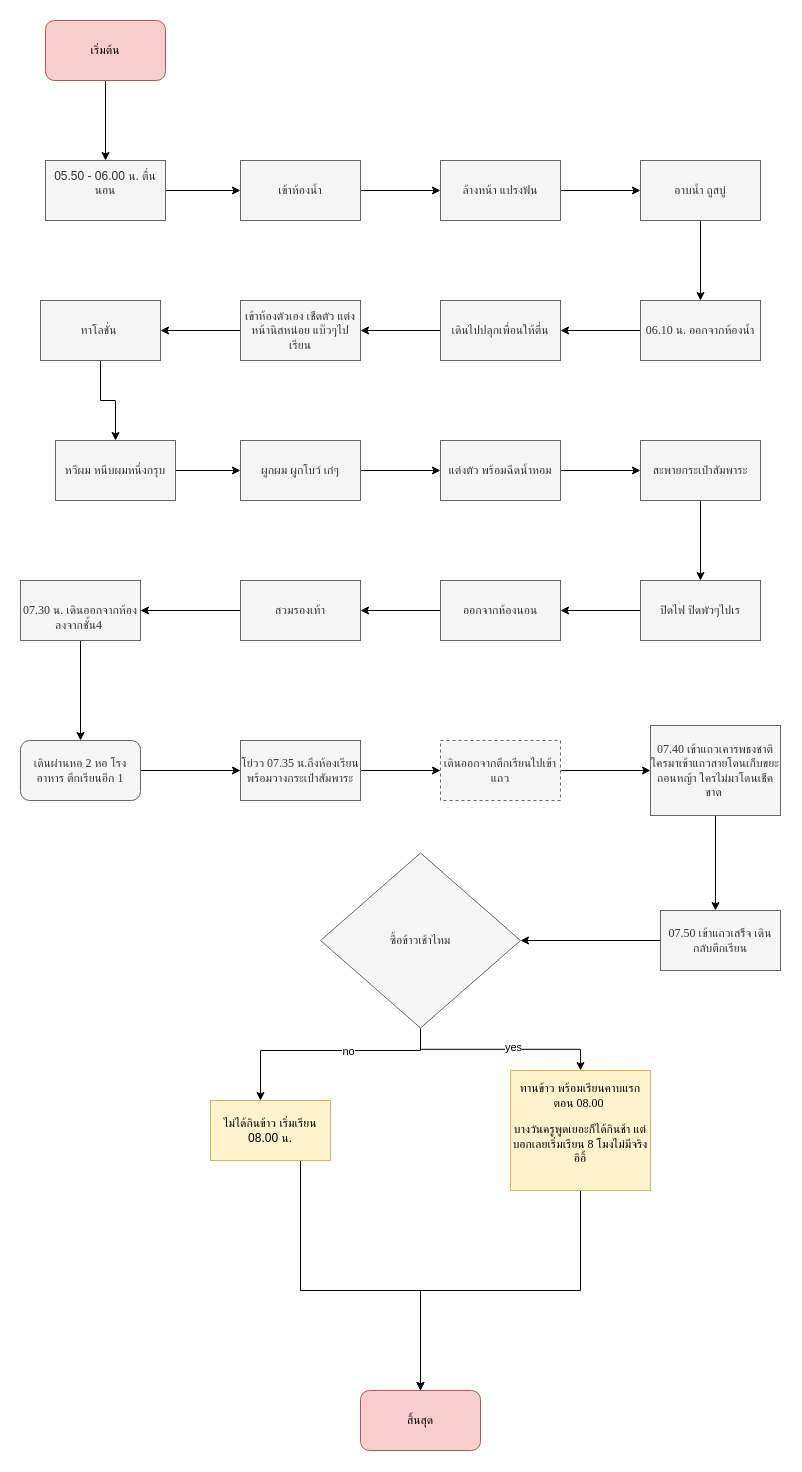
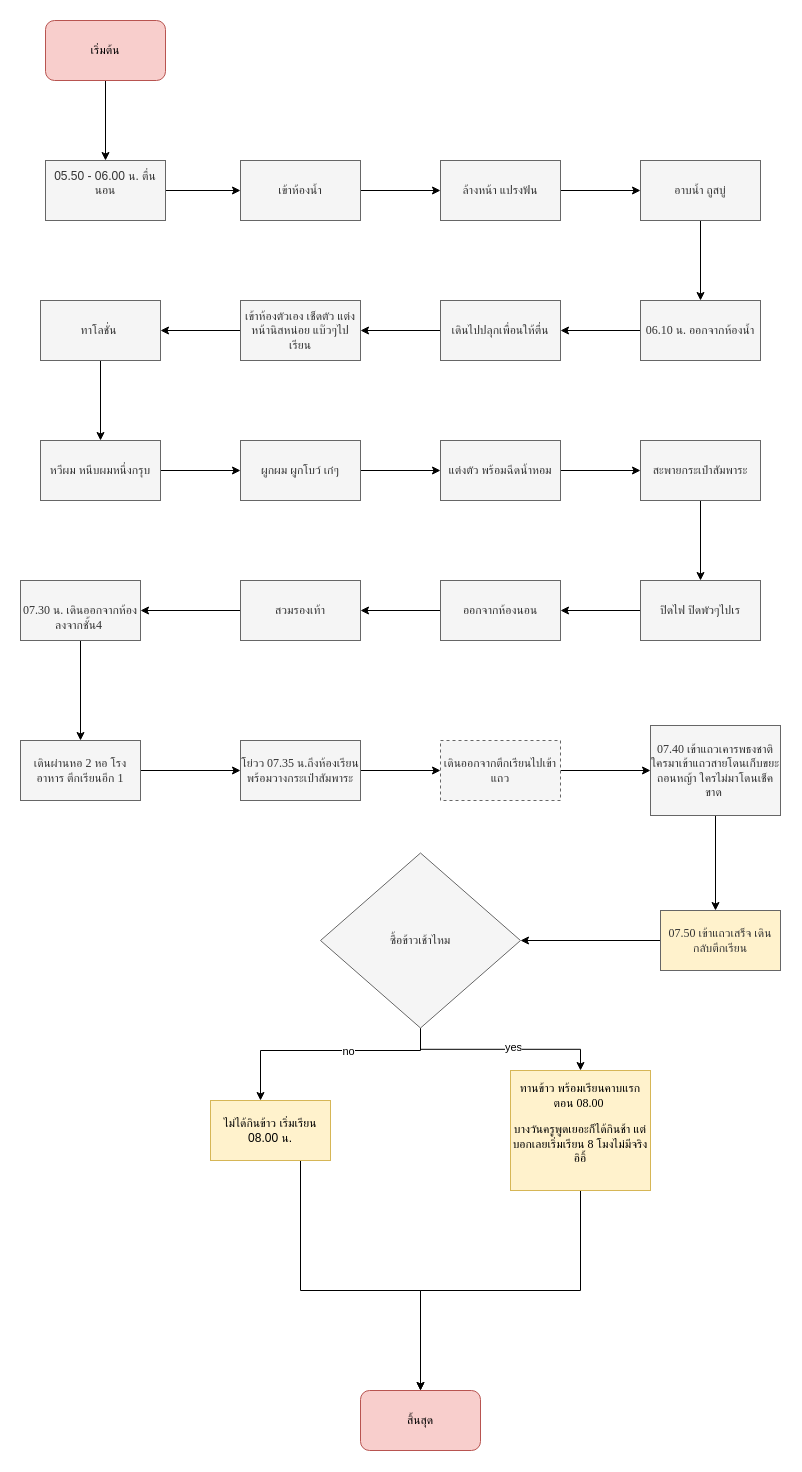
node "หวีผม หนีบผมหนึ่งกรุบ": moved (116, 471) -> (101, 471)
node "เดินผ่านหอ 2 หอ โรงอาหาร ตึกเรียนอีก 1": shape rounded rectangle -> rectangle
node "07.50 เข้าแถวเสร็จ เดินกลับตึกเรียน": fillcolor #f5f5f5 -> #fff2cc
